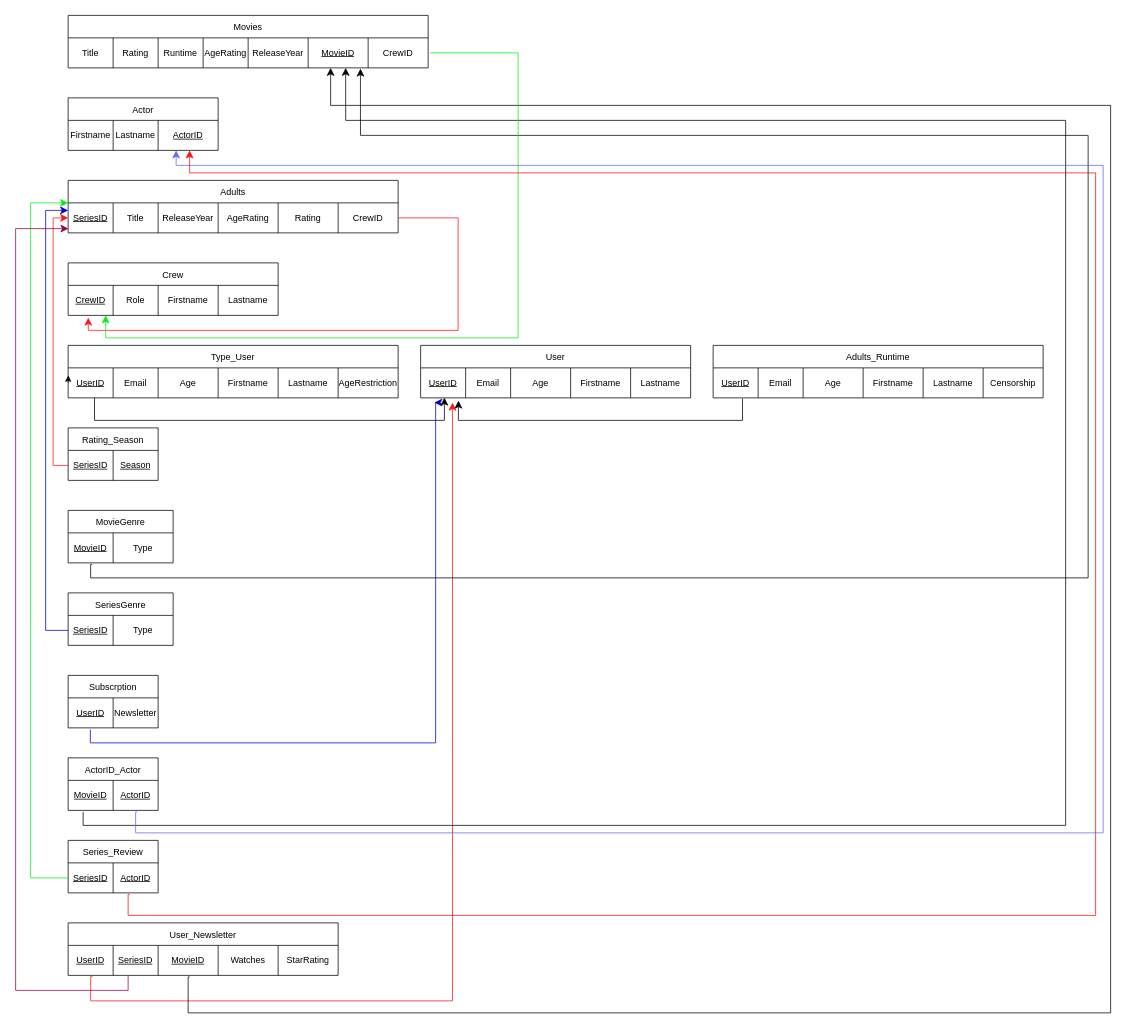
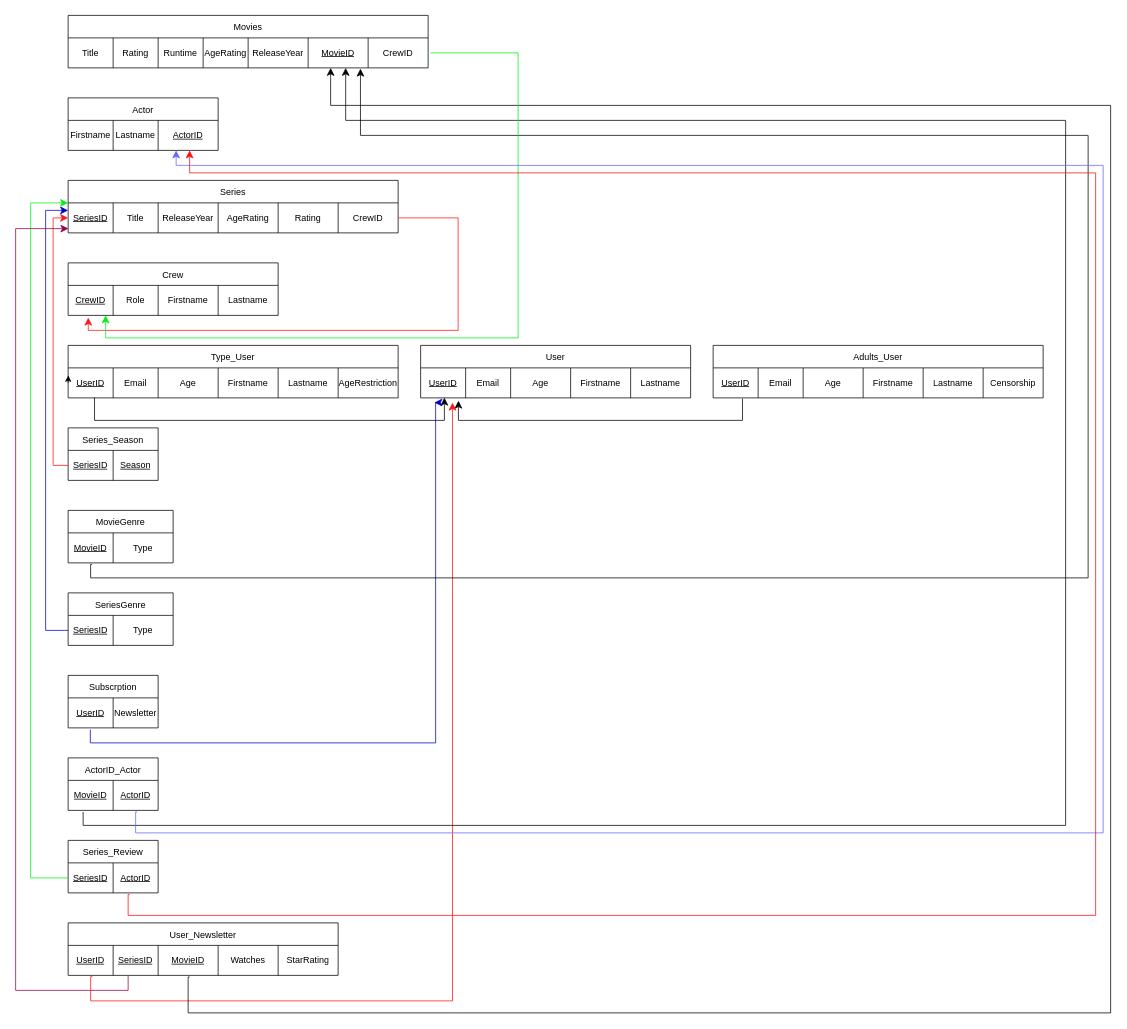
node "Adults": label "Adults" -> "Series"
node "Adults_Runtime": label "Adults_Runtime" -> "Adults_User"
node "Rating_Season": label "Rating_Season" -> "Series_Season"
